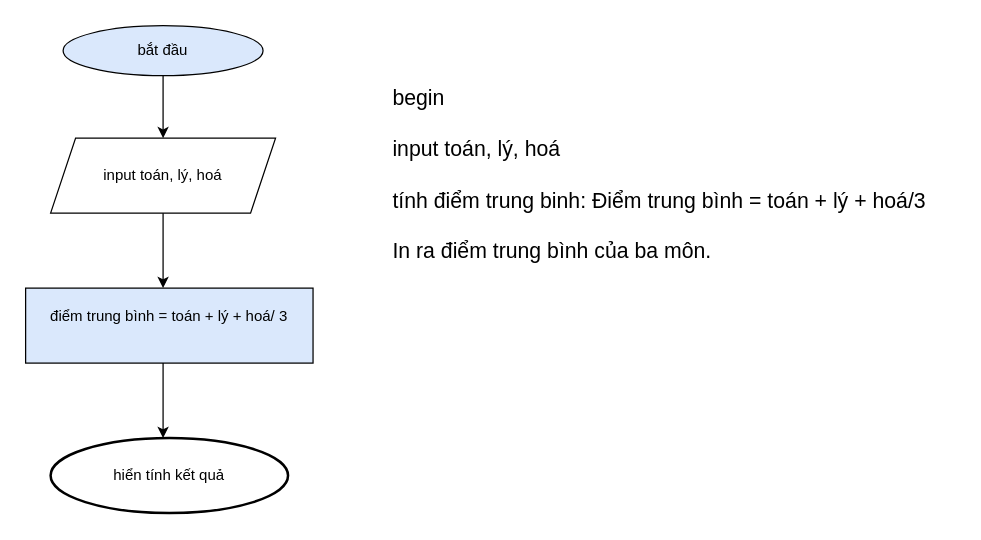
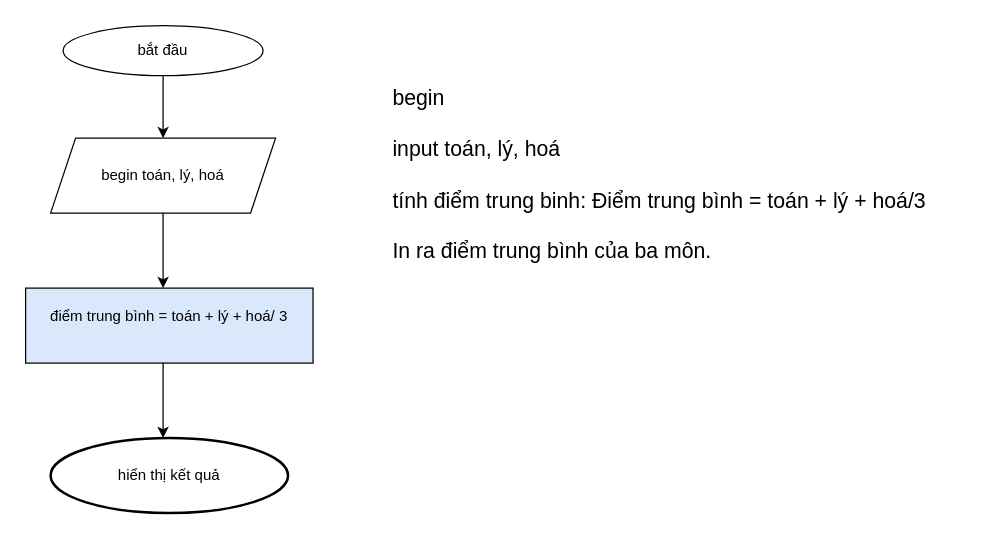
node "bắt đầu": fillcolor #dae8fc -> #ffffff
node "input toán, lý, hoá": label "input toán, lý, hoá" -> "begin toán, lý, hoá"
node "hiển tính kết quả": label "hiển tính kết quả" -> "hiển thị kết quả"
